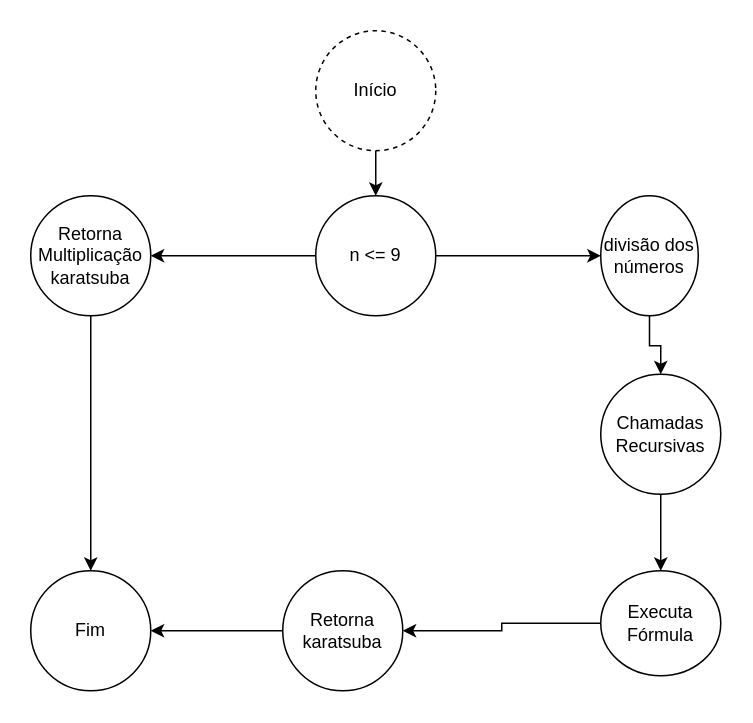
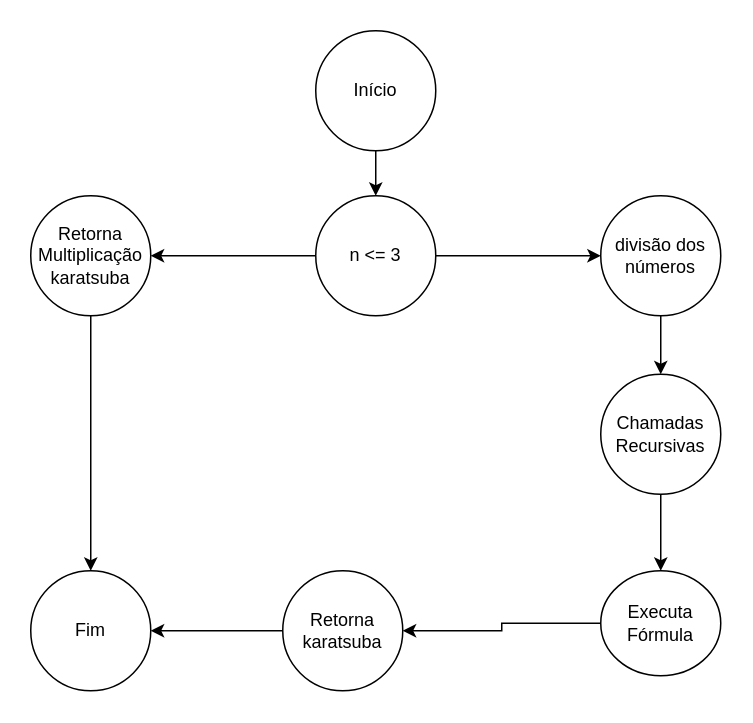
node "Início": style dashed -> solid
node "n <= 9": label "n <= 9" -> "n <= 3"
node "divisão dos números": size 98x120 -> 120x120
